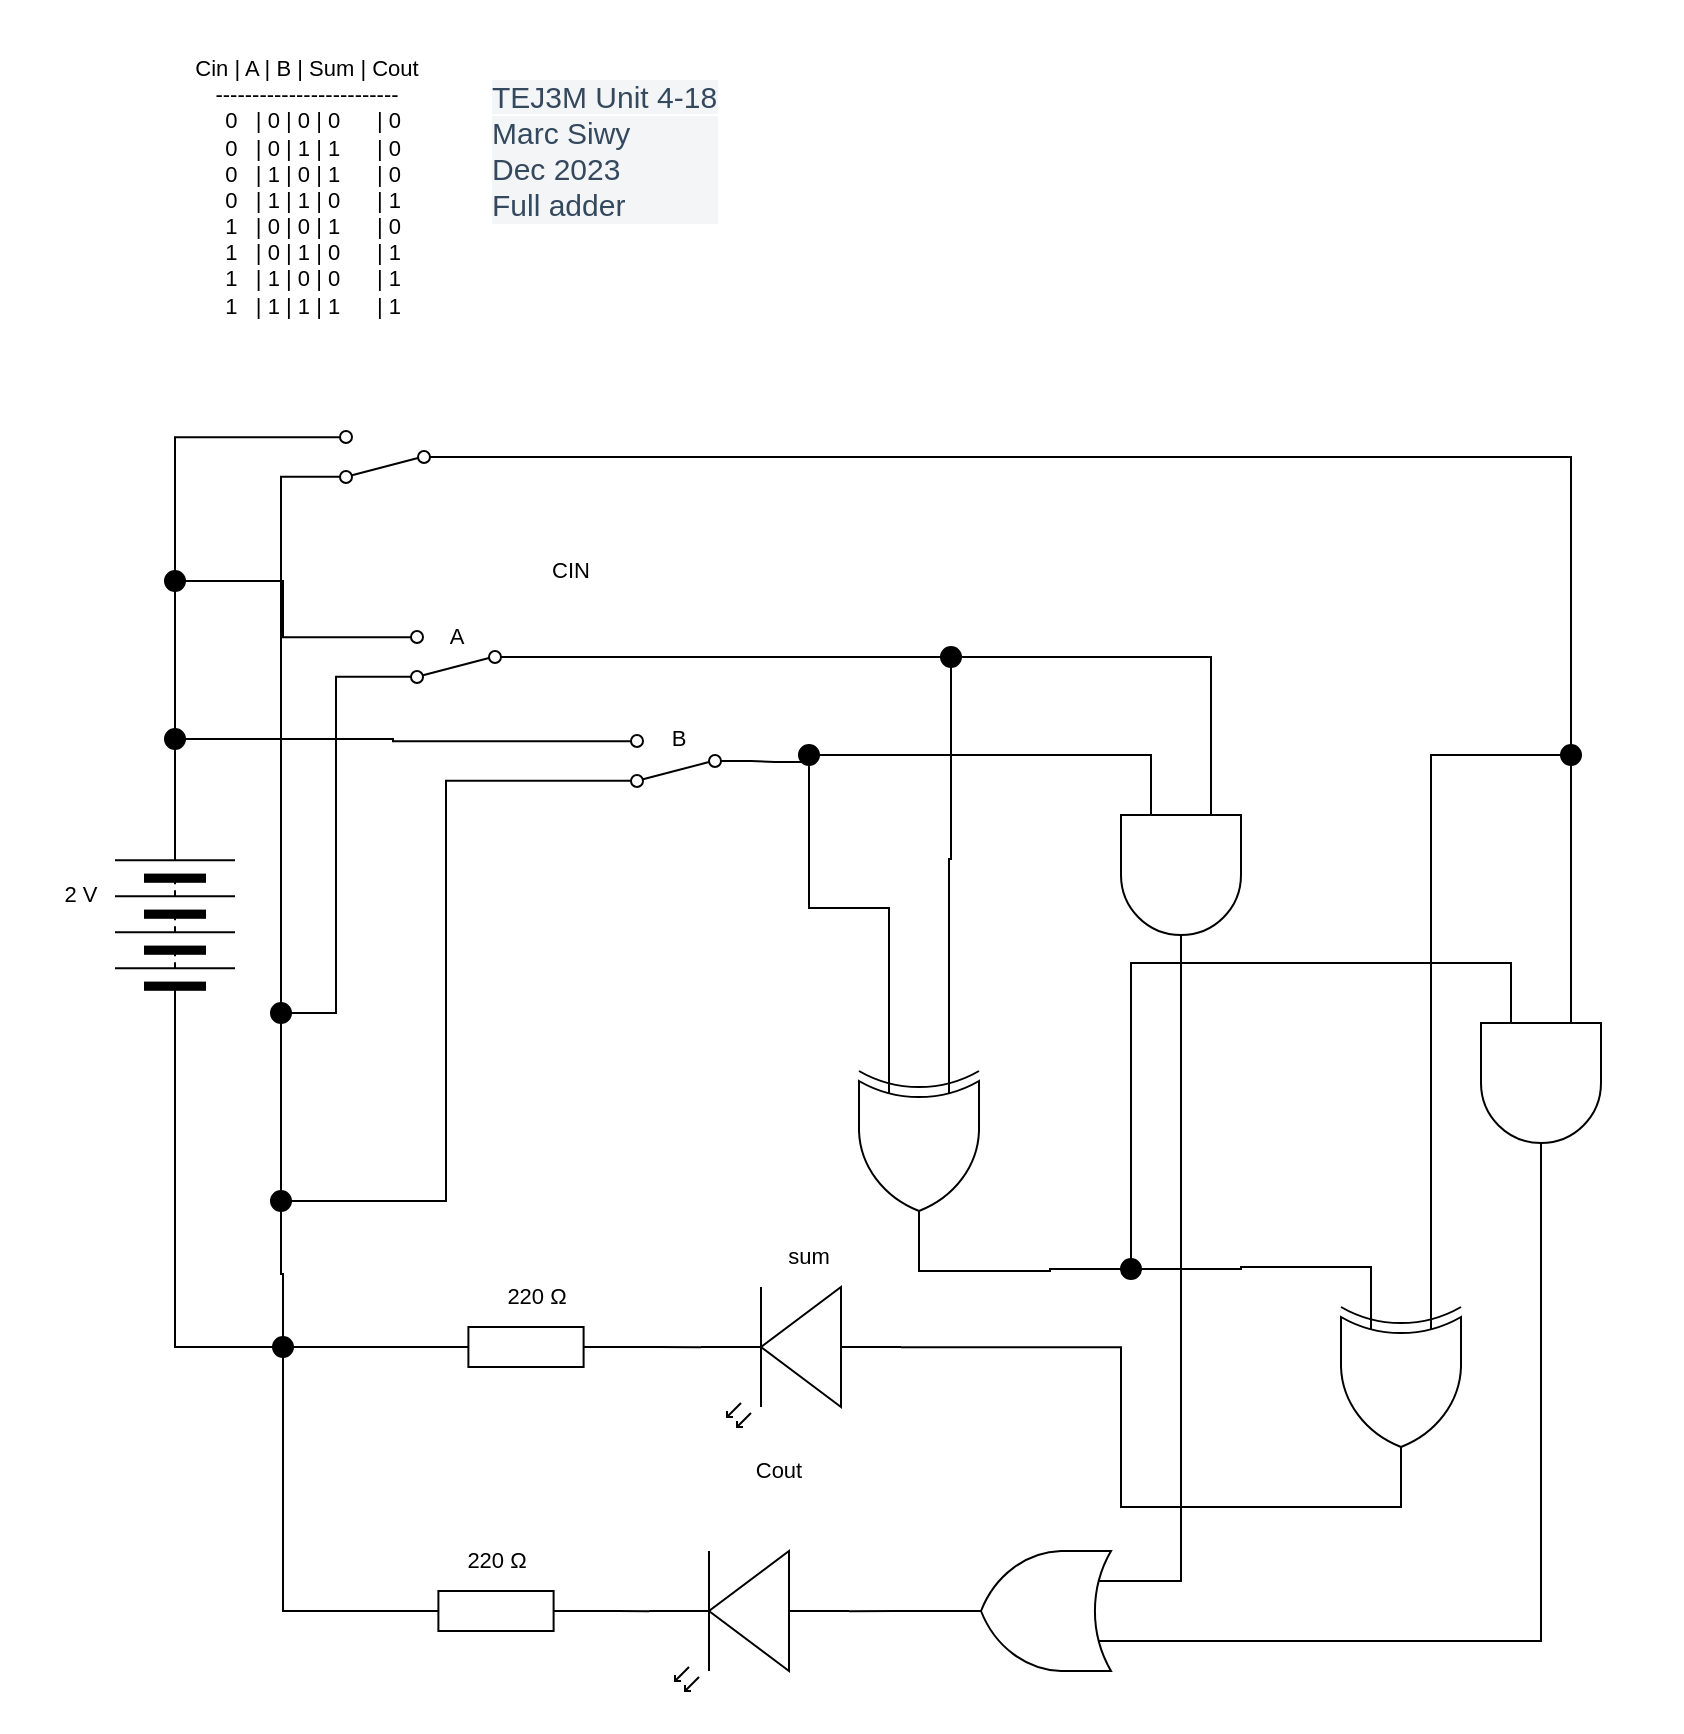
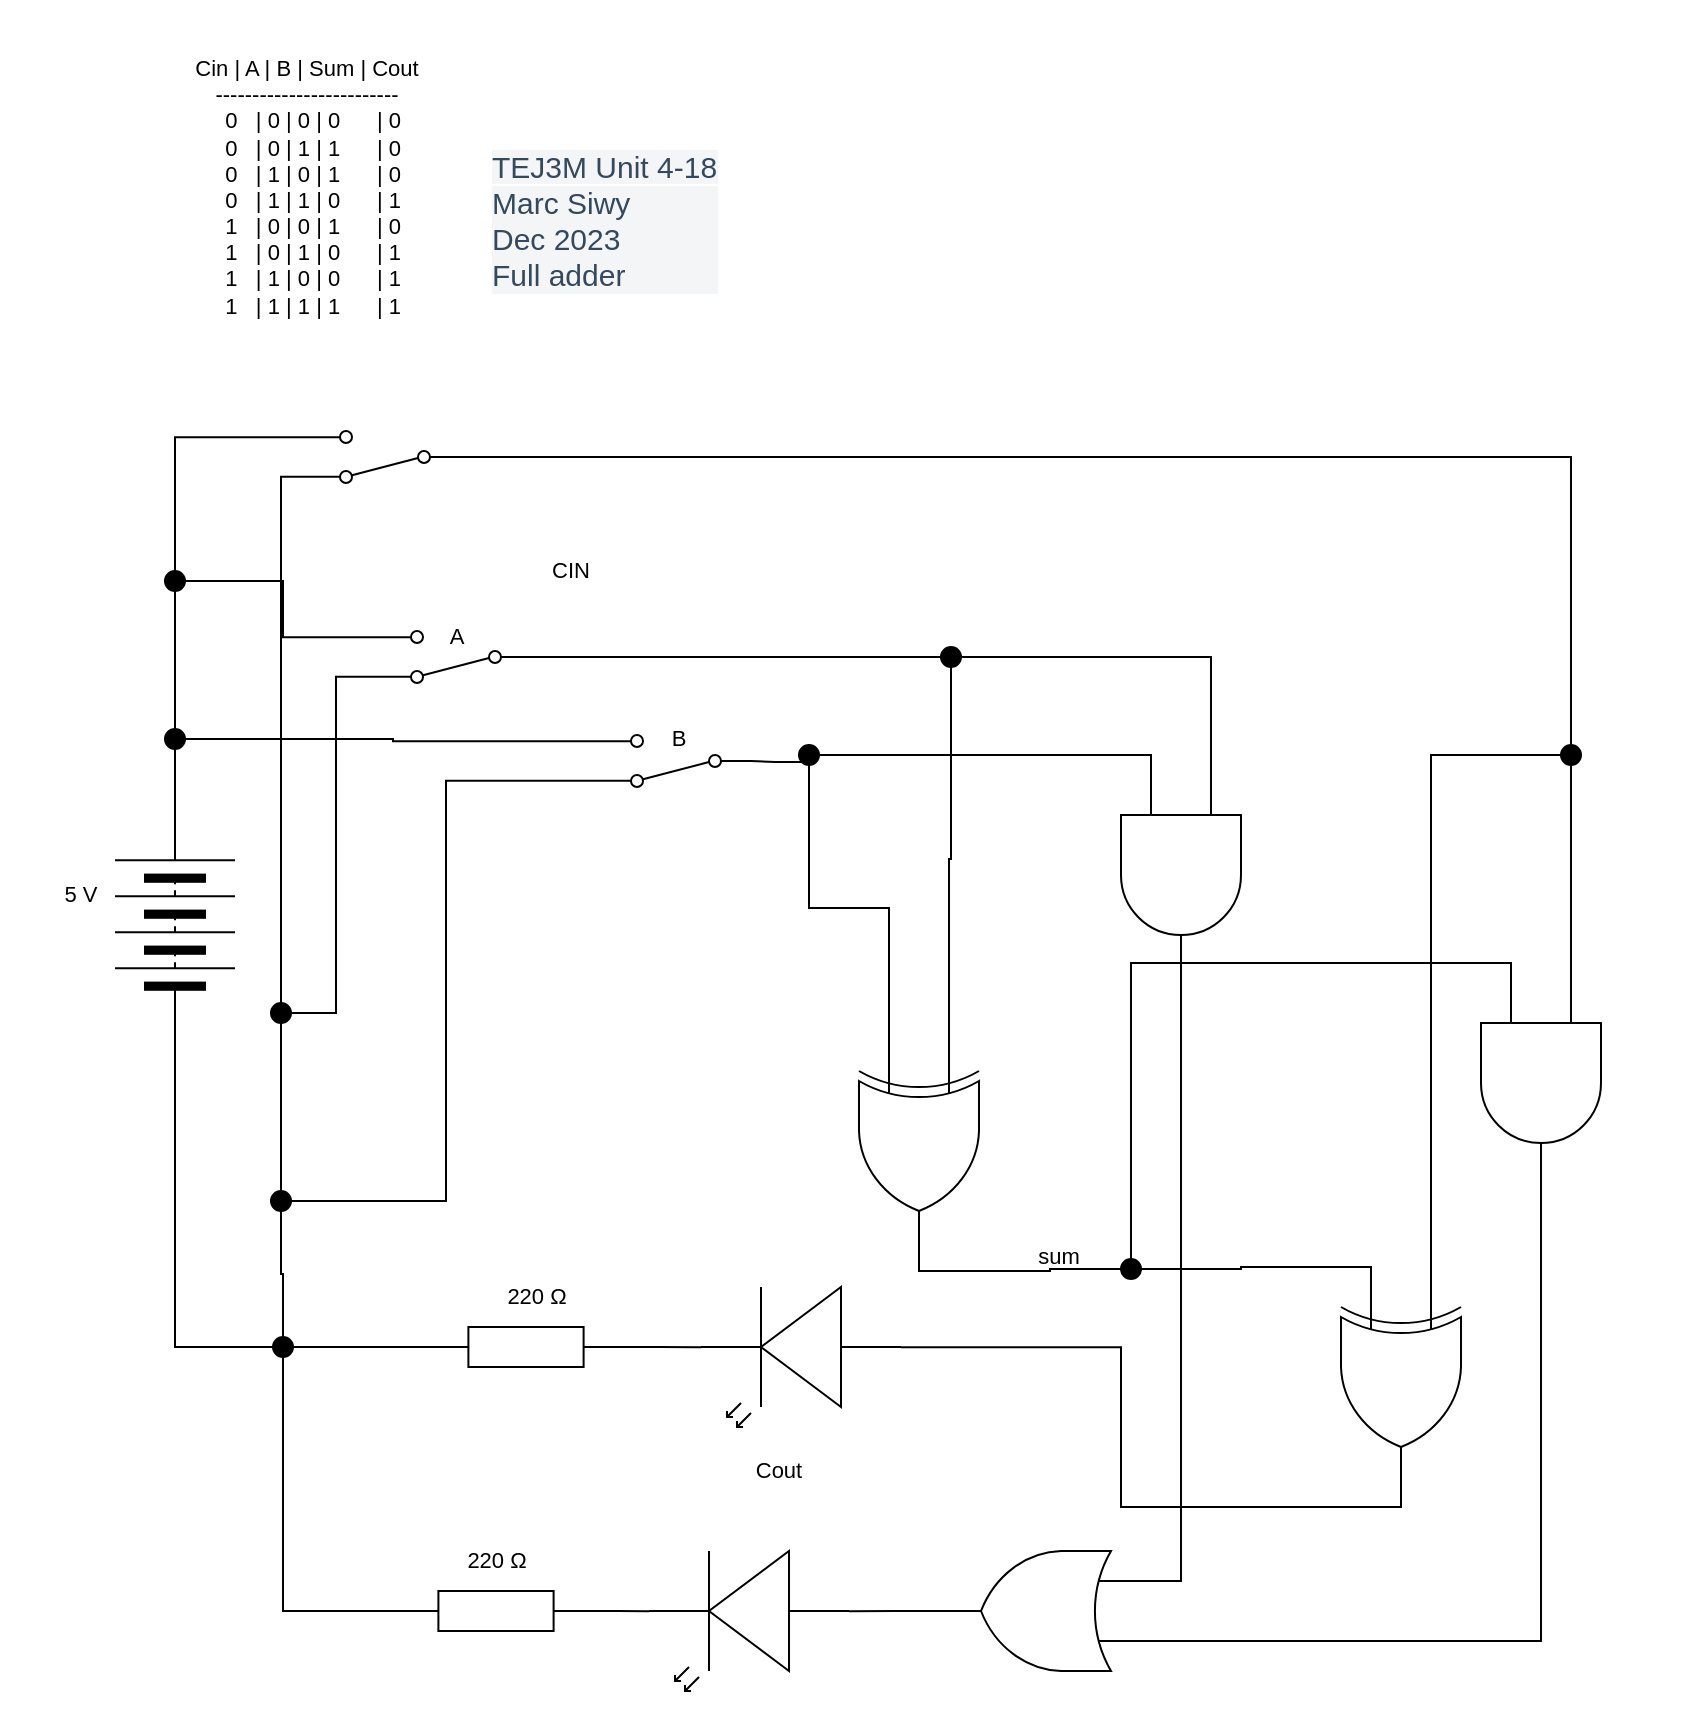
node "TEJ3M Unit 4-18 Marc Siwy Dec 2023 Full adder": moved (629, 151) -> (629, 221)
node "2 V": label "2 V" -> "5 V"
node "sum": moved (809, 1257) -> (1059, 1257)
